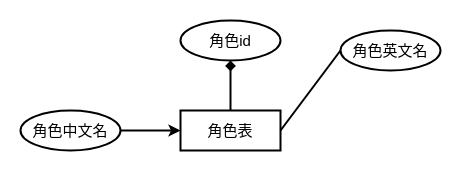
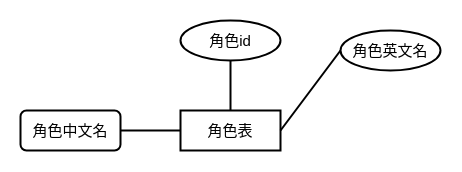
edge "角色表" -> "角色id": arrowhead diamond -> none
node "角色中文名": shape ellipse -> rounded rectangle
edge "角色中文名" -> "角色表": arrowhead classic -> none
